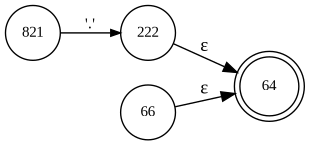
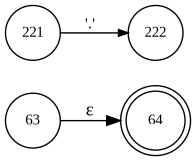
node "821": label "821" -> "221"
edge "222" -> "64": removed, label "ε"
node "66": label "66" -> "63"
